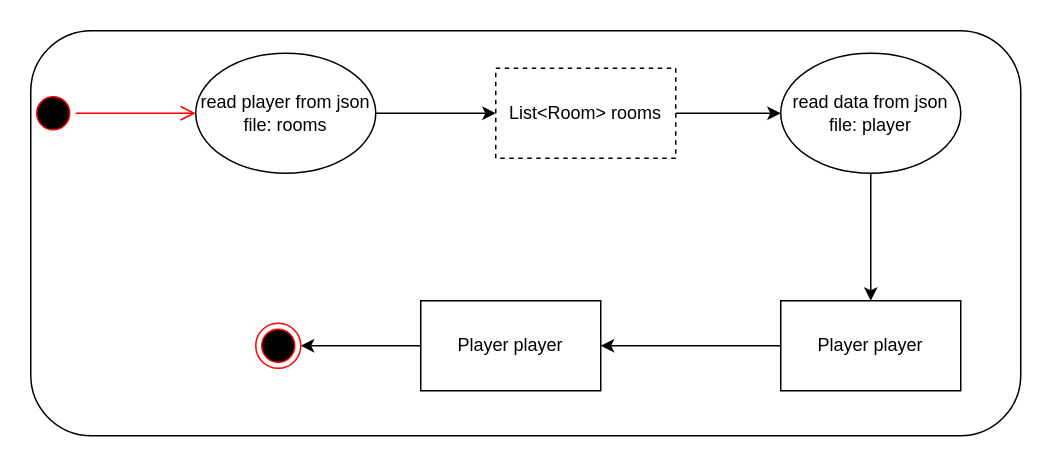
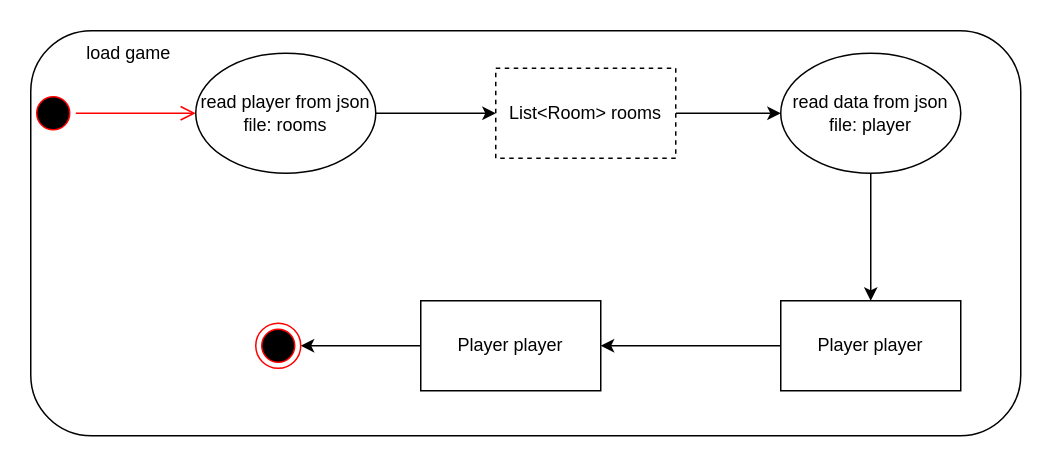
node "load game": added
